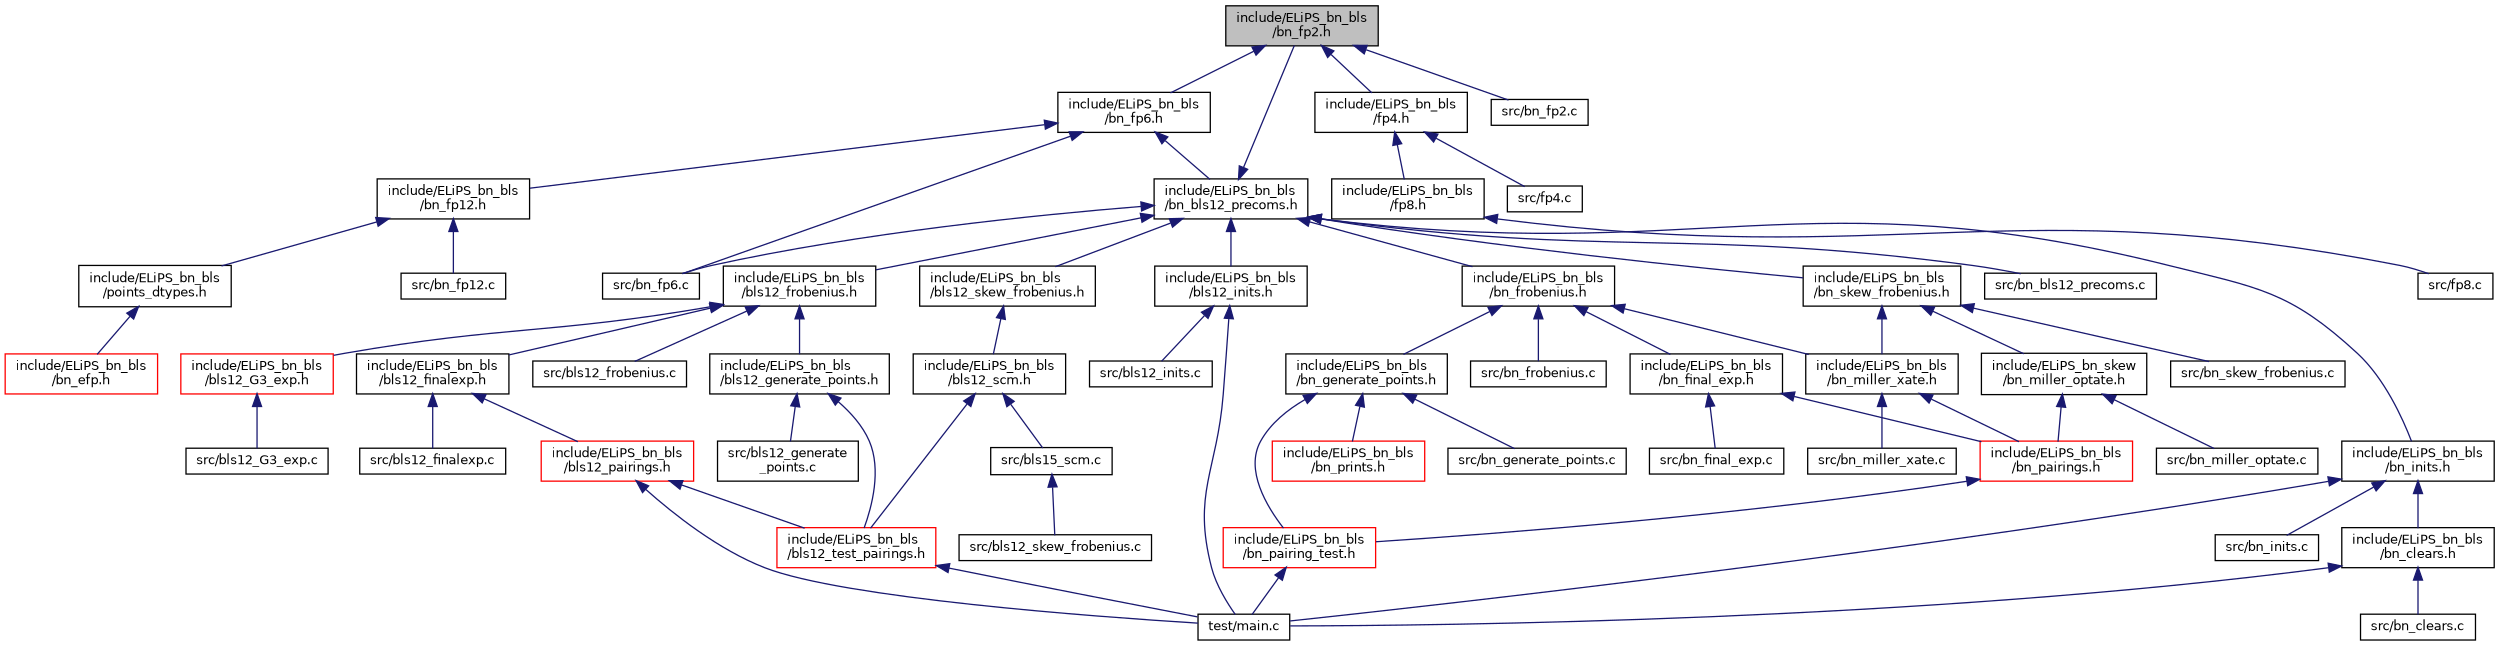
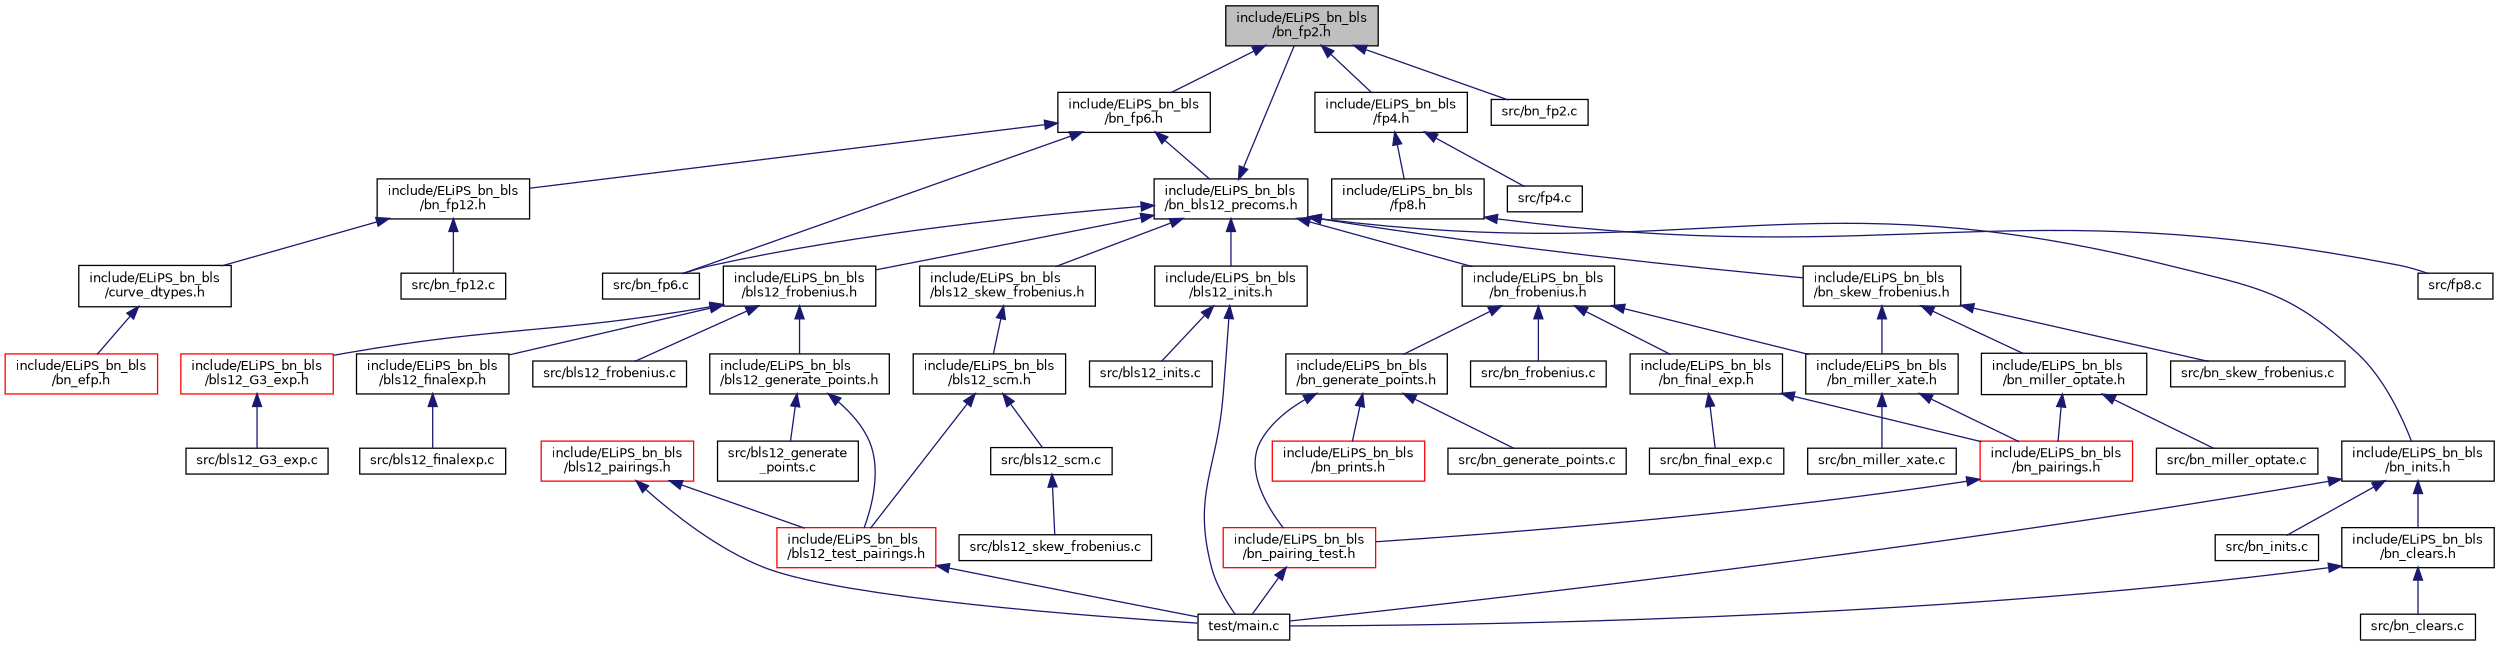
node "include/ELiPS_bn_bls /points_dtypes.h": label "include/ELiPS_bn_bls /points_dtypes.h" -> "include/ELiPS_bn_bls /curve_dtypes.h"
node "src/bn_bls12_precoms.c": removed
node "include/ELiPS_bn_skew /bn_miller_optate.h": label "include/ELiPS_bn_skew /bn_miller_optate.h" -> "include/ELiPS_bn_bls /bn_miller_optate.h"
edge "include/ELiPS_bn_bls /bls12_pairings.h" -> "include/ELiPS_bn_bls /bls12_finalexp.h": removed
node "src/bls15_scm.c": label "src/bls15_scm.c" -> "src/bls12_scm.c"
